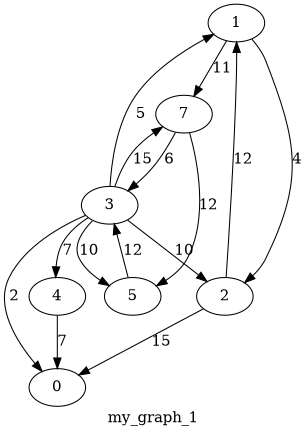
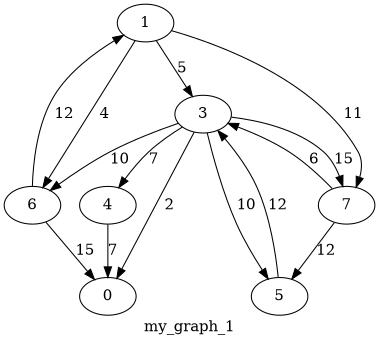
edge "3" -> "1": reversed
node "2": label "2" -> "6"
